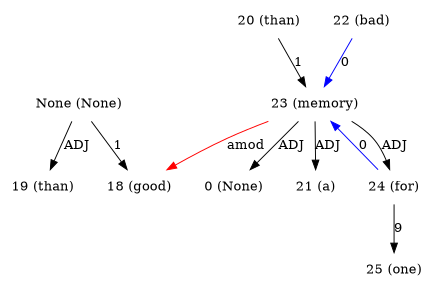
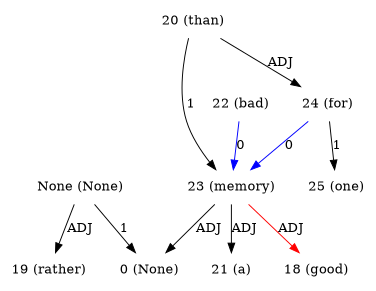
edge "23 (memory)" -> "24 (for)": now "20 (than)" -> "24 (for)"
edge "None (None)" -> "18 (good)": now "None (None)" -> "0 (None)"
edge "23 (memory)" -> "18 (good)": label "amod" -> "ADJ"
node "19 (than)": label "19 (than)" -> "19 (rather)"
edge "24 (for)" -> "25 (one)": label "9" -> "1"
